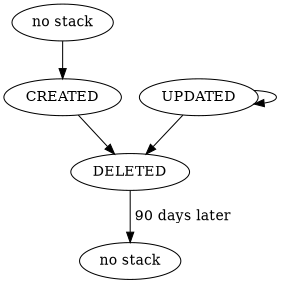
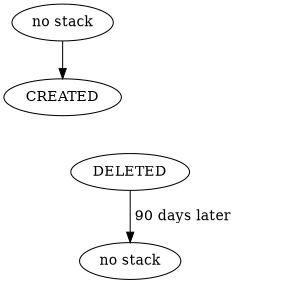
node "UPDATED": removed
edge "CREATED" -> "DELETED": removed
